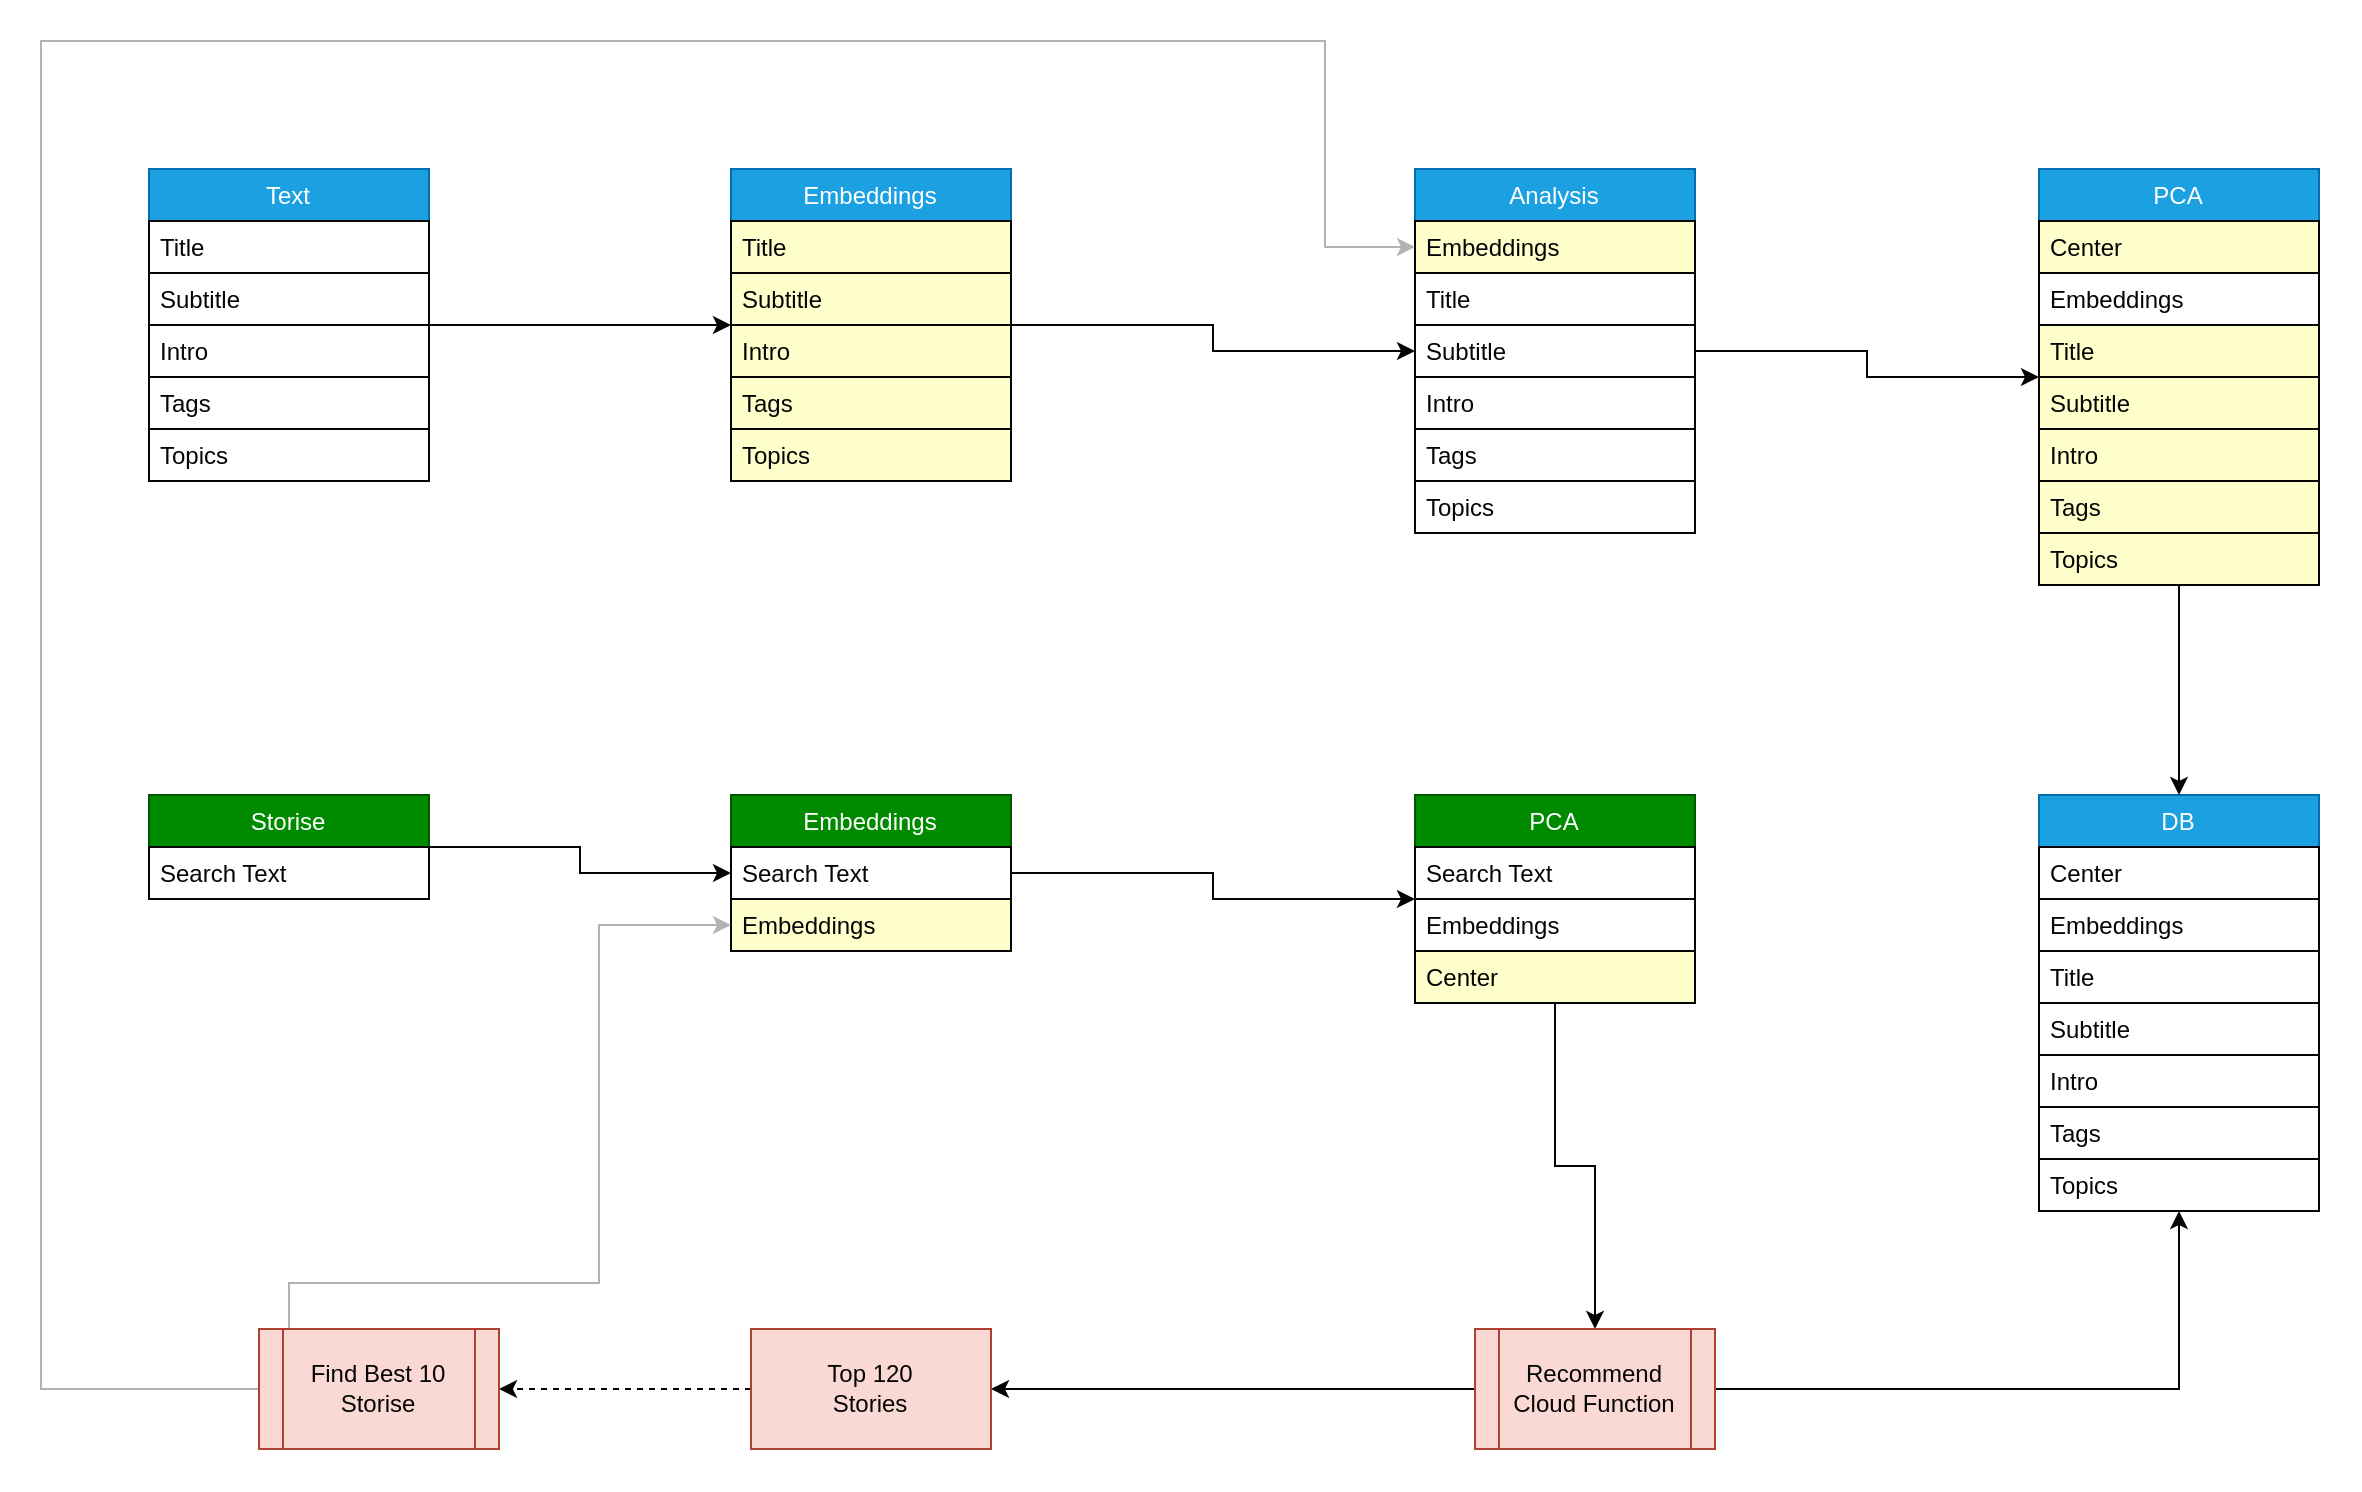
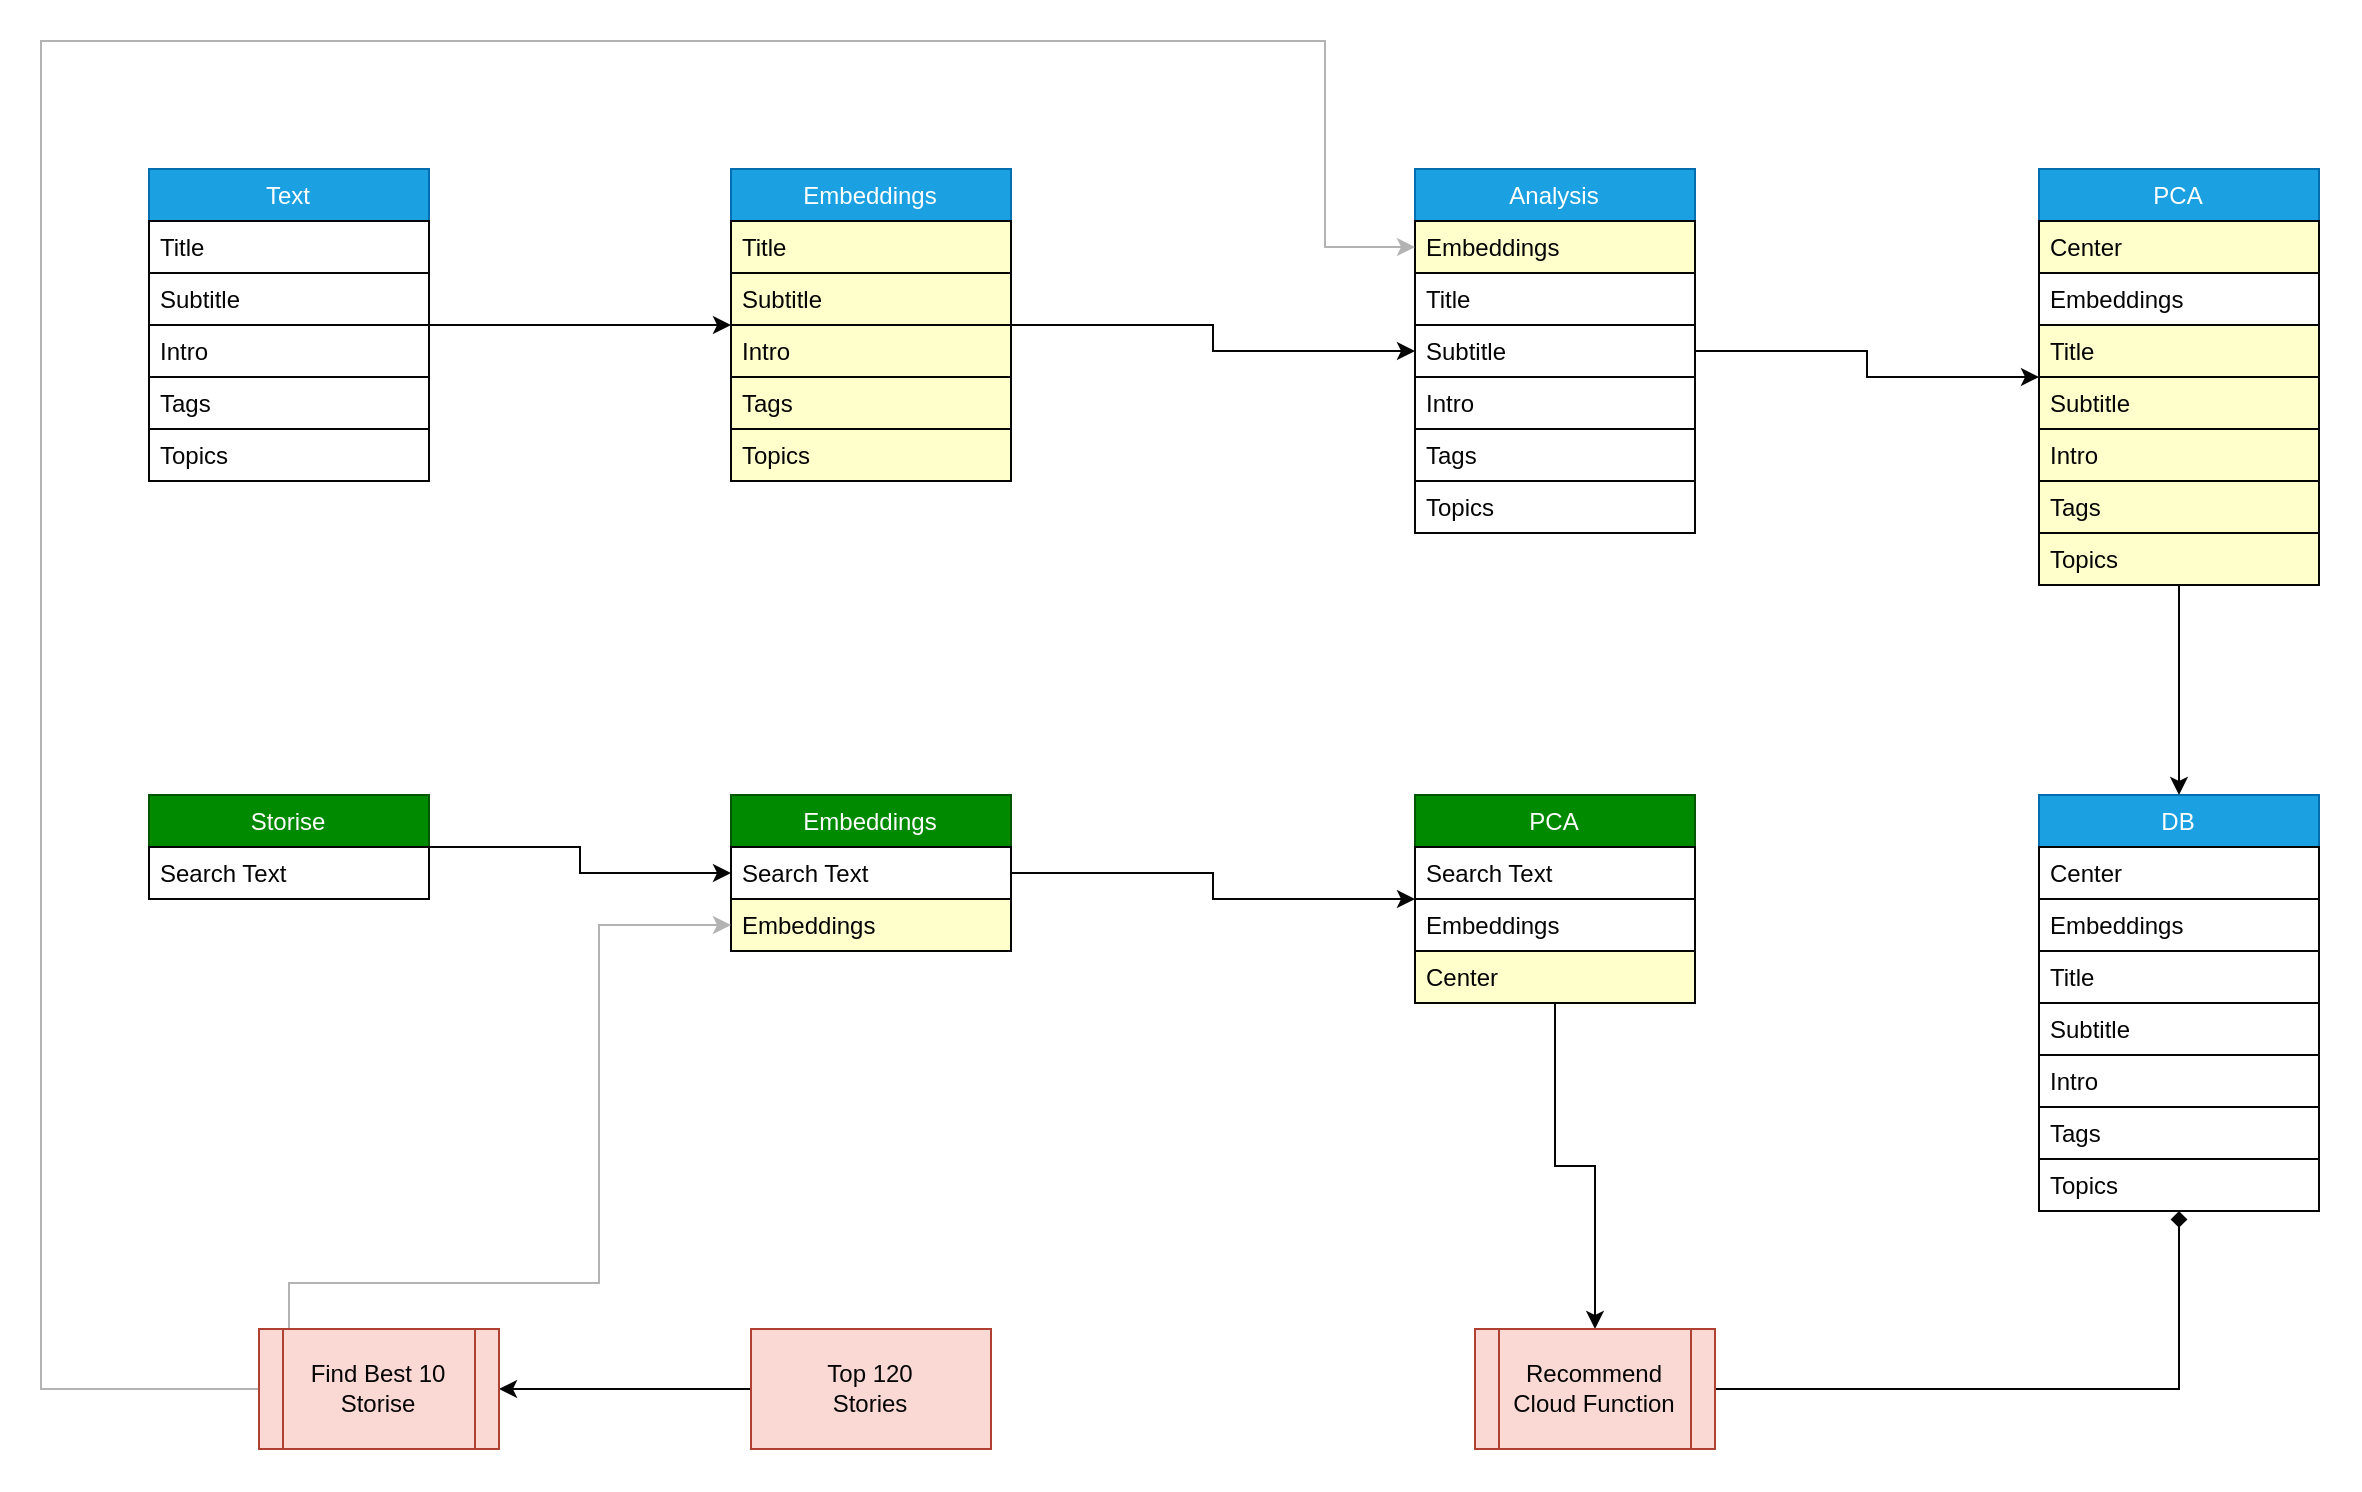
edge "Recommend Cloud Function" -> "DB": arrowhead classic -> diamond
edge "Top 120 Stories" -> "Find Best 10 Storise": style dashed -> solid
edge "Recommend Cloud Function" -> "Top 120 Stories": removed
